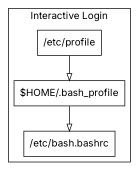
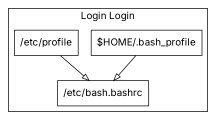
cluster "Interactive Login": label "Interactive Login" -> "Login Login"
edge "/etc/profile" -> "$HOME/.bash_profile": now "/etc/profile" -> "/etc/bash.bashrc"
